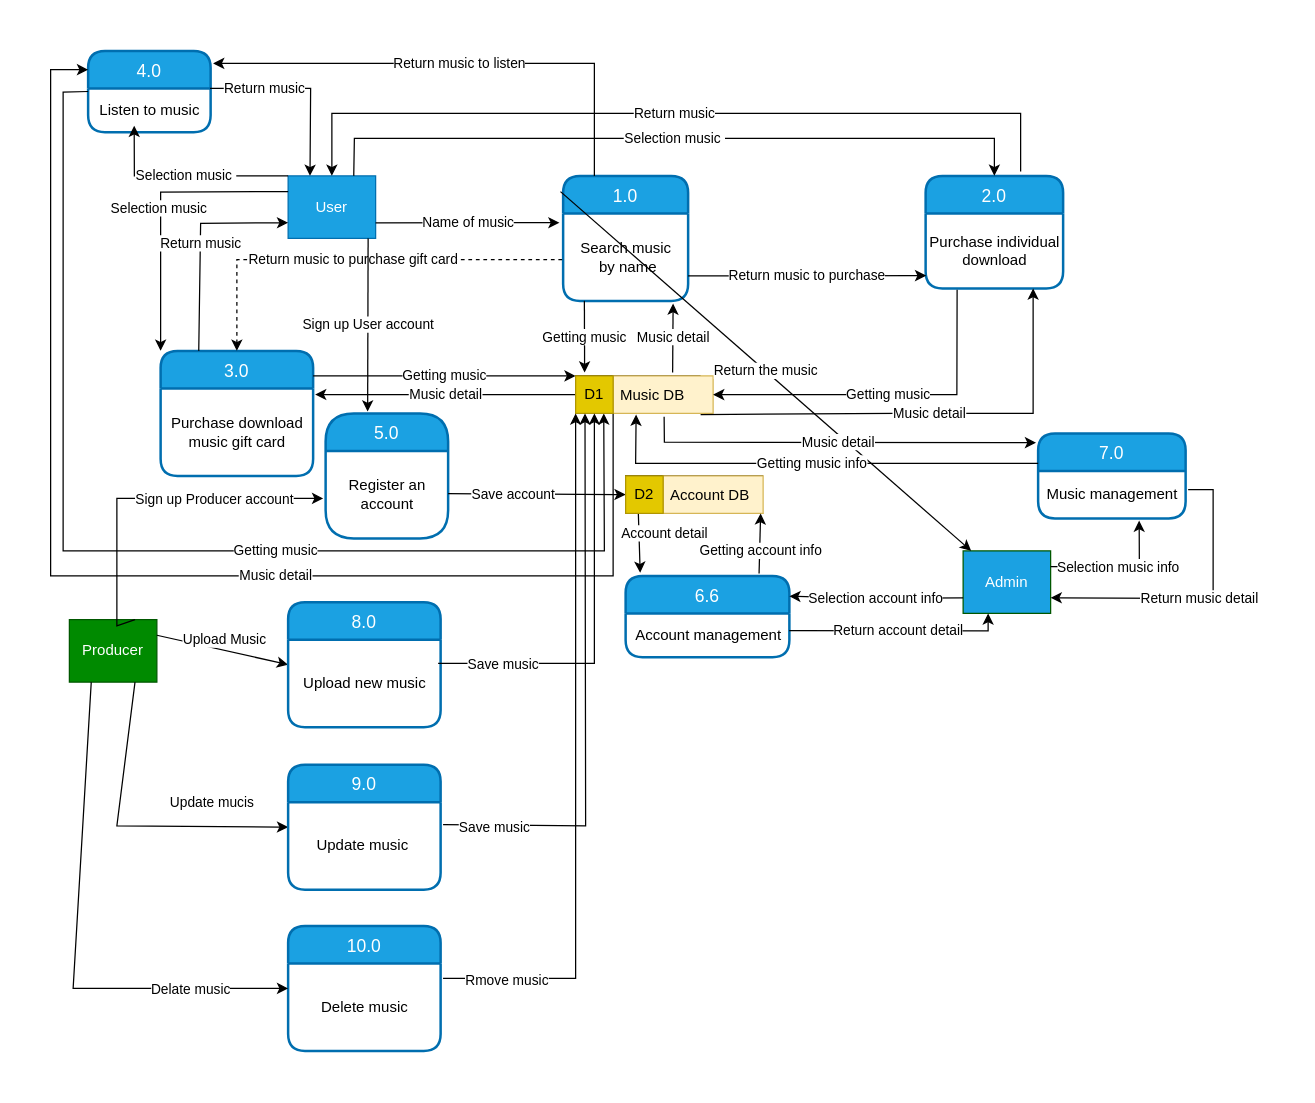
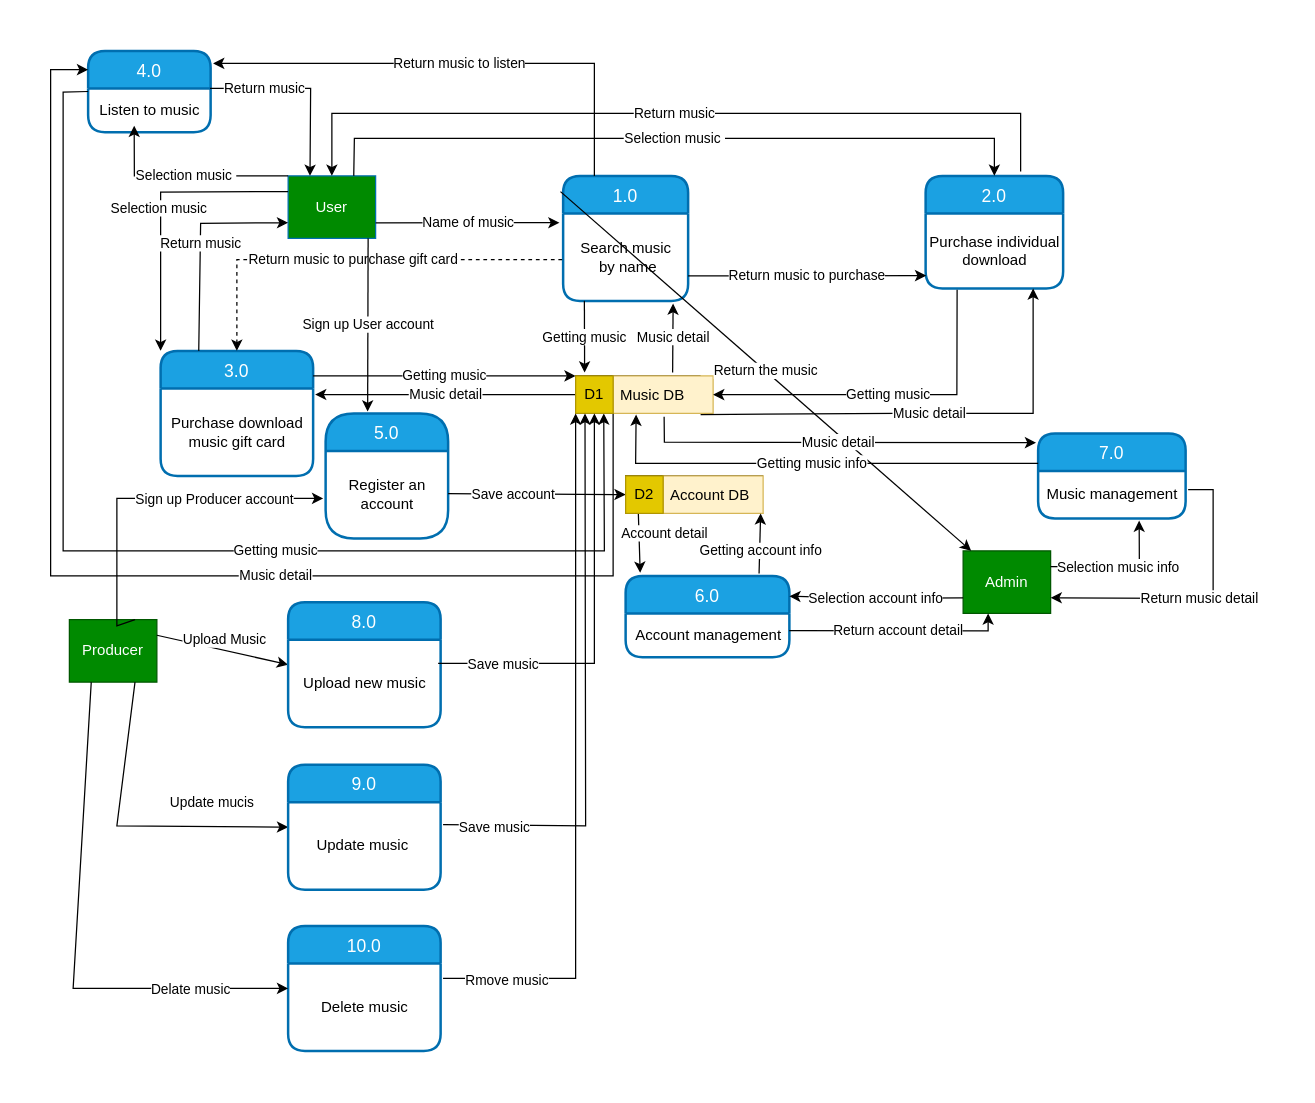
node "User": fillcolor #1ba1e2 -> #008a00
node "Admin": fillcolor #1ba1e2 -> #008a00
node "6.6": label "6.6" -> "6.0"
